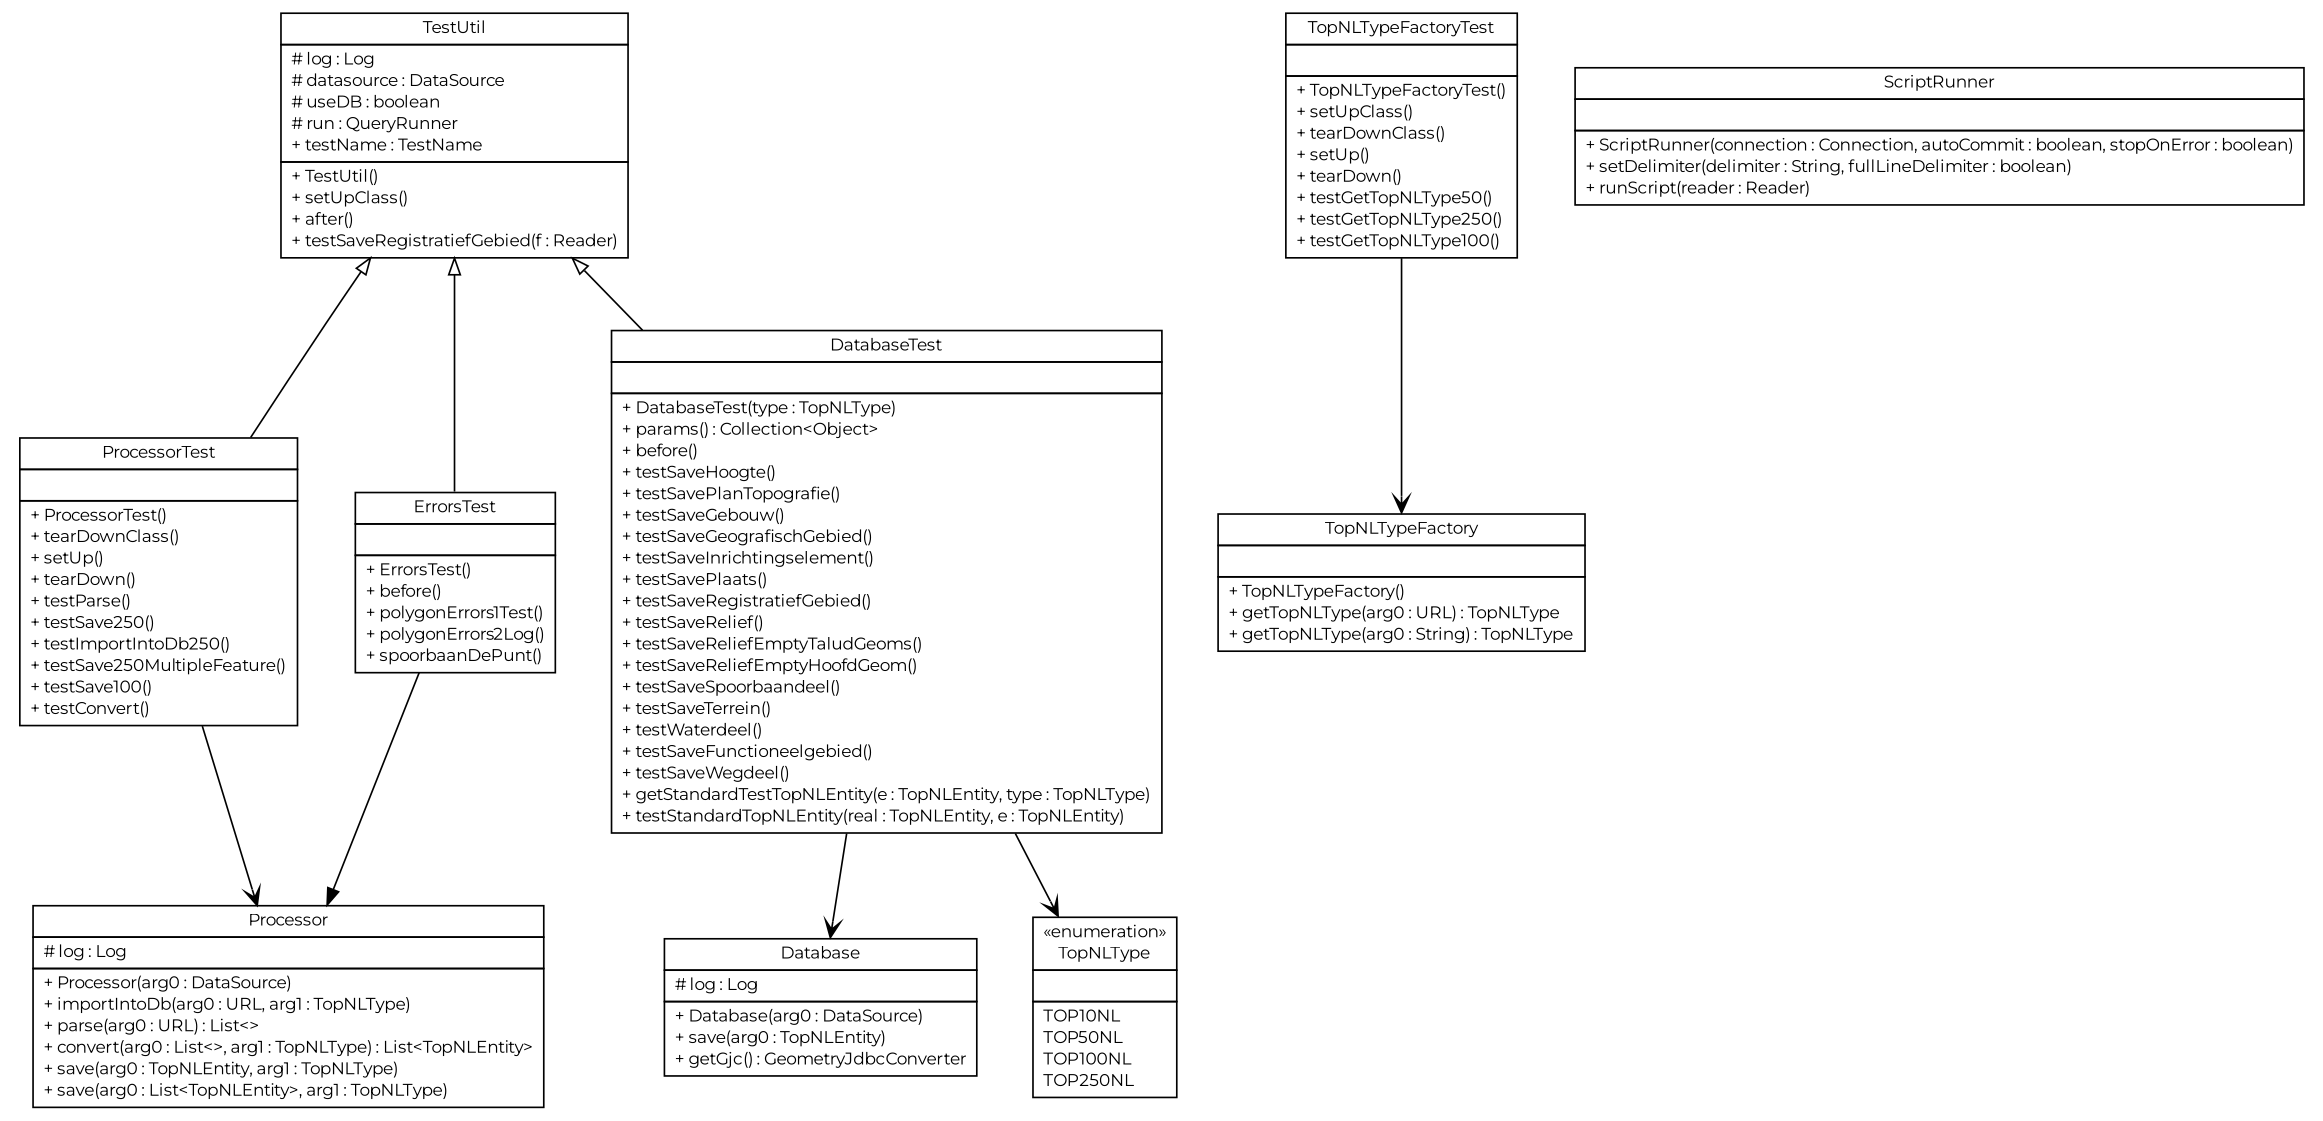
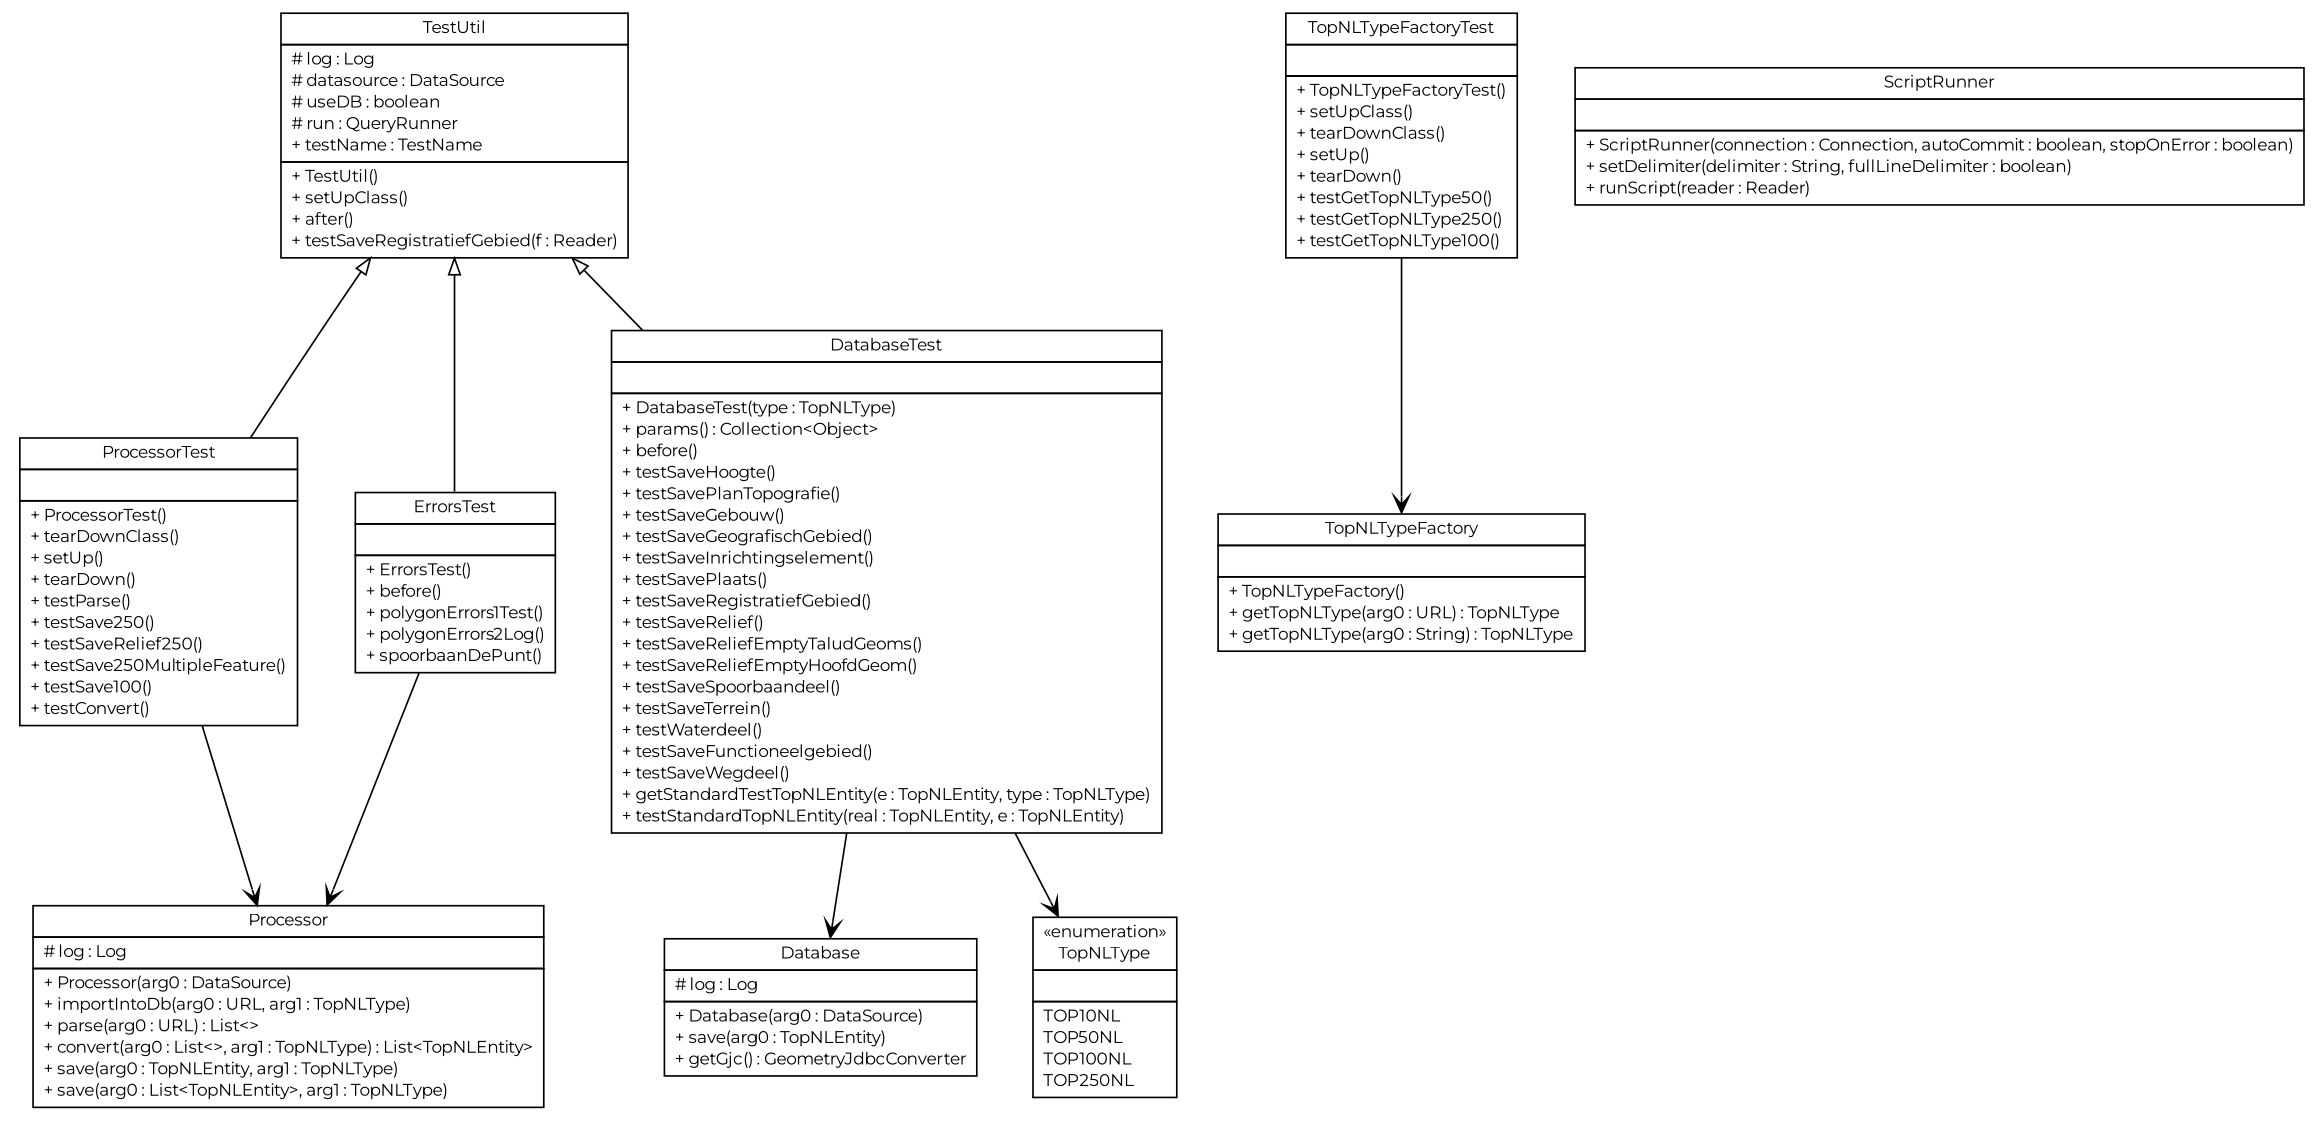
node "ProcessorTest": text "+ testImportIntoDb250()" -> "+ testSaveRelief250()"
edge "ErrorsTest" -> "Processor": arrowhead normal -> open
